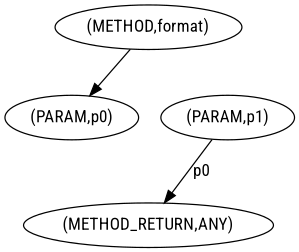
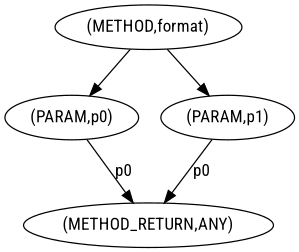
edge "(METHOD,format)" -> "(PARAM,p1)": added
edge "(PARAM,p0)" -> "(METHOD_RETURN,ANY)": added, label "p0"
